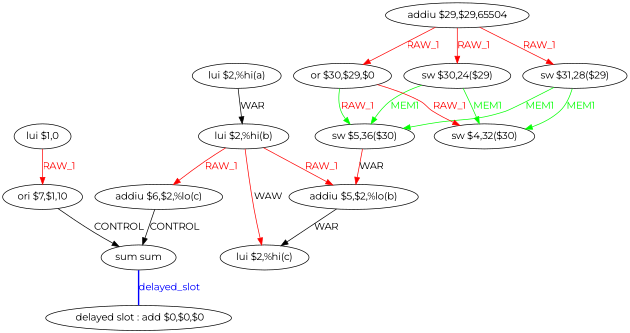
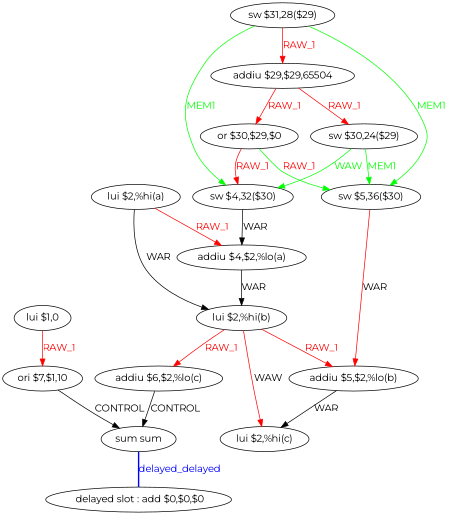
edge "addiu $29,$29,65504" -> "sw $31,28($29)": reversed
edge "sw $30,24($29)" -> "sw $4,32($30)": label "MEM1" -> "WAW"
node "addiu $4,$2,%lo(a)": added
edge "sum sum" -- "delayed slot : add $0,$0,$0": label "delayed_slot" -> "delayed_delayed"
